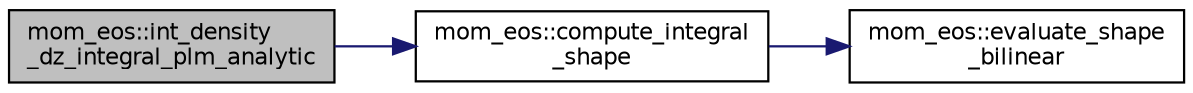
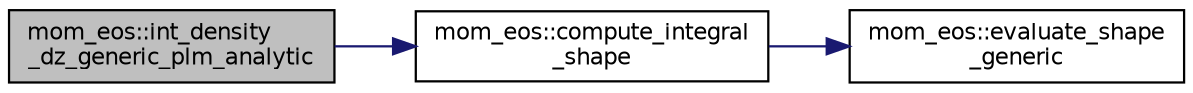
node "mom_eos::int_density _dz_integral_plm_analytic": label "mom_eos::int_density _dz_integral_plm_analytic" -> "mom_eos::int_density _dz_generic_plm_analytic"
node "mom_eos::evaluate_shape _bilinear": label "mom_eos::evaluate_shape _bilinear" -> "mom_eos::evaluate_shape _generic"
